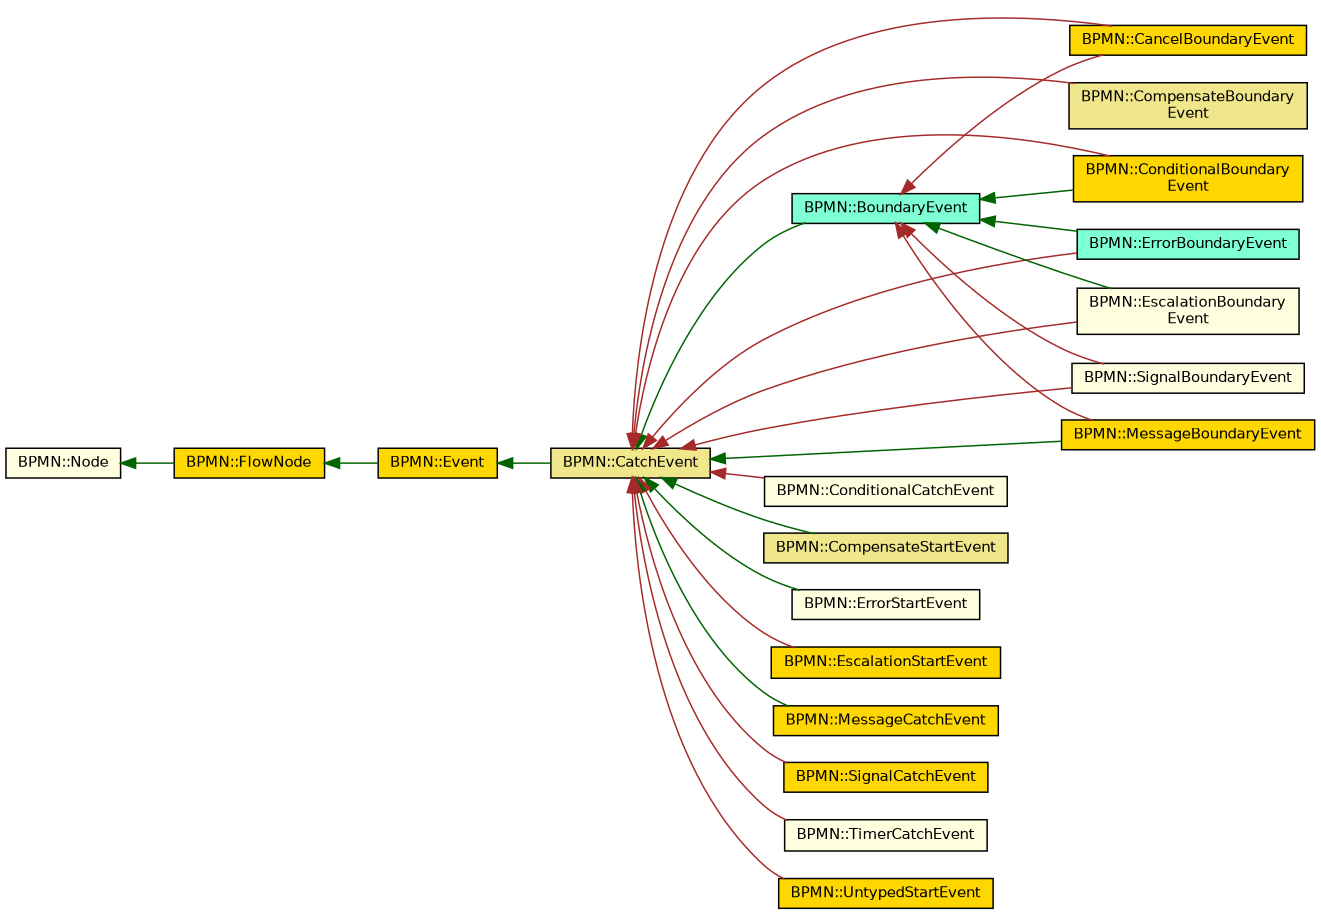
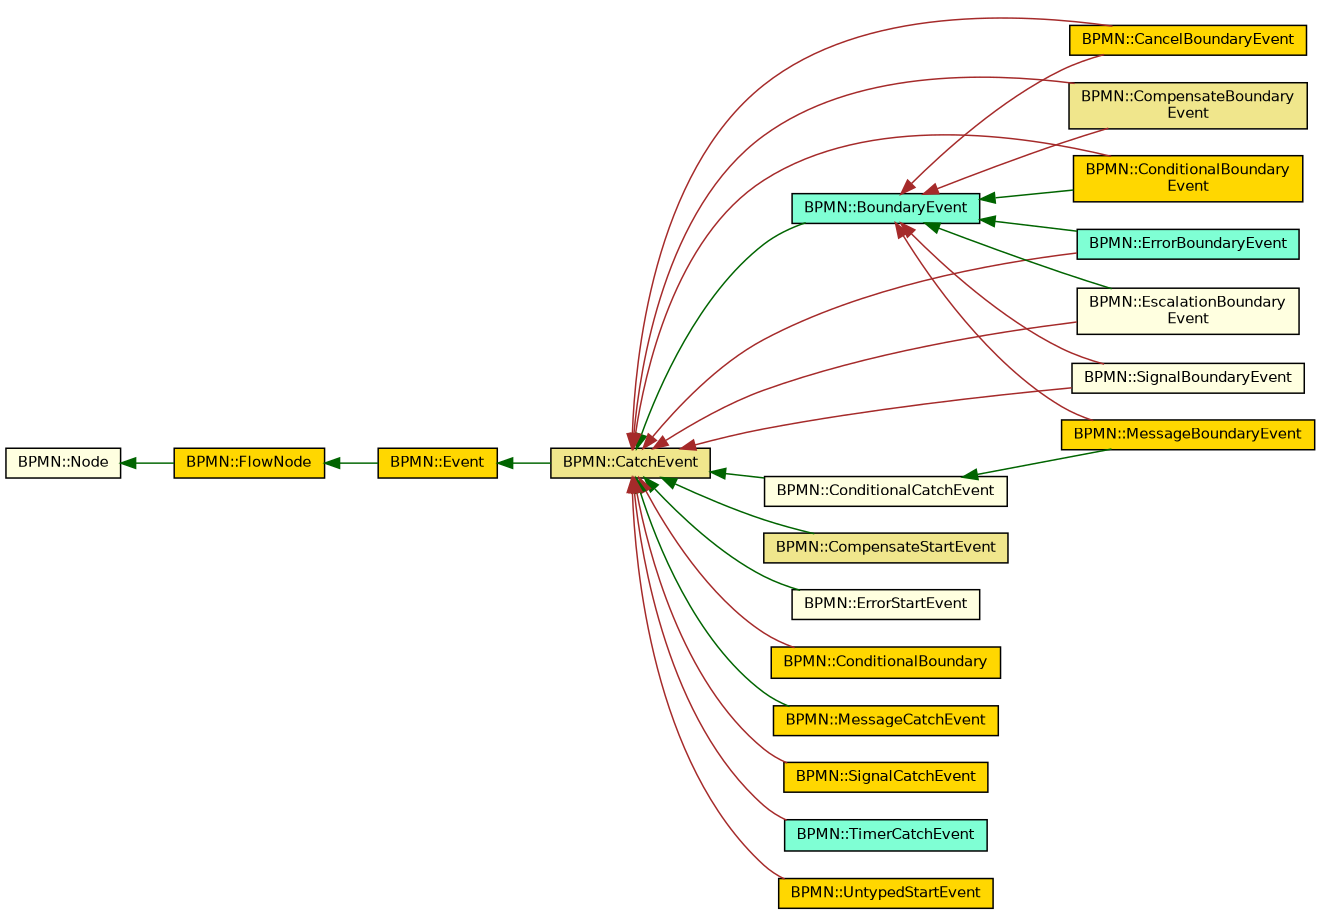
edge "BPMN::CompensateBoundary Event" -> "BPMN::BoundaryEvent": added
edge "BPMN::MessageBoundaryEvent" -> "BPMN::CatchEvent": now "BPMN::MessageBoundaryEvent" -> "BPMN::ConditionalCatchEvent"
edge "BPMN::ConditionalCatchEvent" -> "BPMN::CatchEvent": color brown -> darkgreen
node "BPMN::EscalationStartEvent": label "BPMN::EscalationStartEvent" -> "BPMN::ConditionalBoundary"
node "BPMN::TimerCatchEvent": fillcolor lightyellow -> aquamarine
